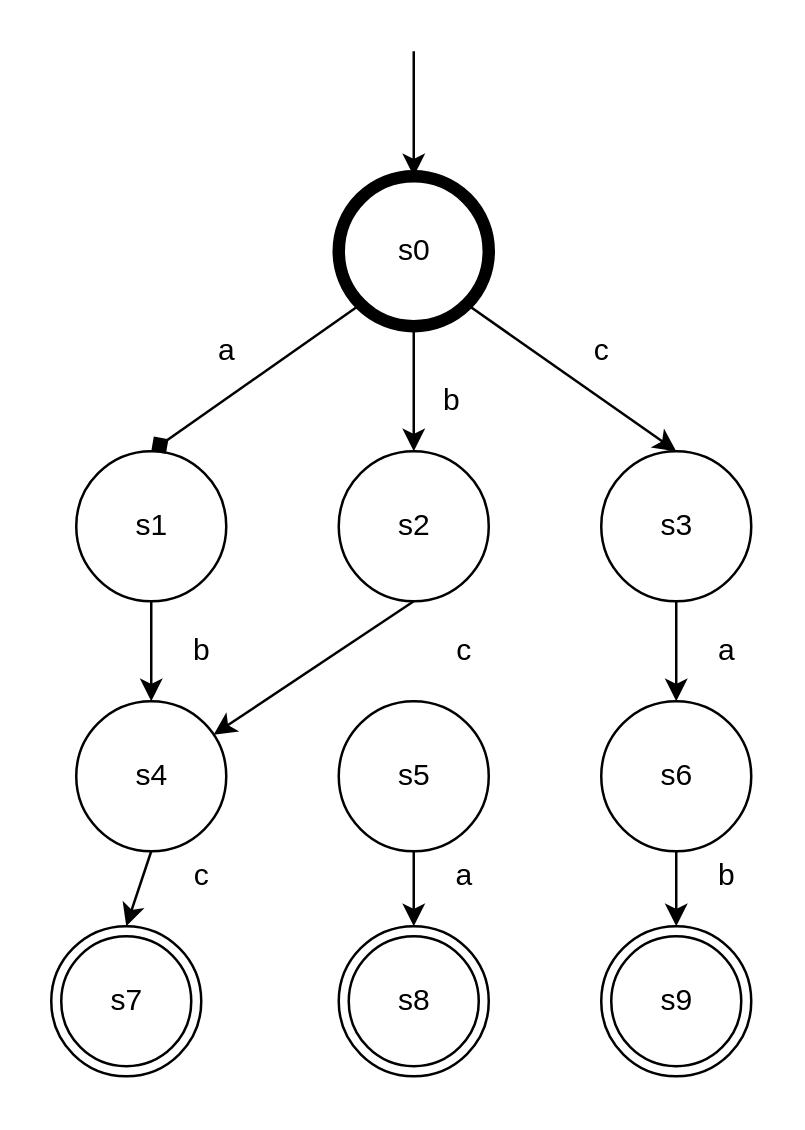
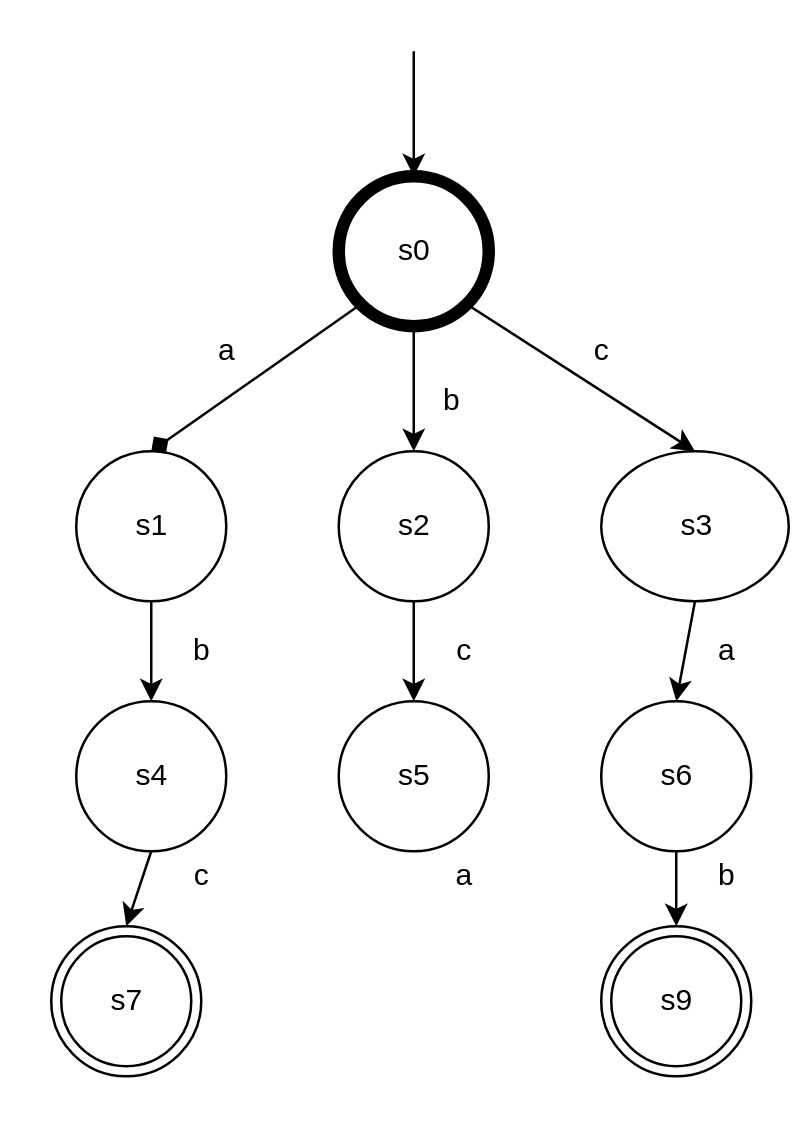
node "s3": size 150x150 -> 188x150
edge "s2" -> "s4": now "s2" -> "s5"
edge "s5" -> "s8": removed
node "s8": removed
